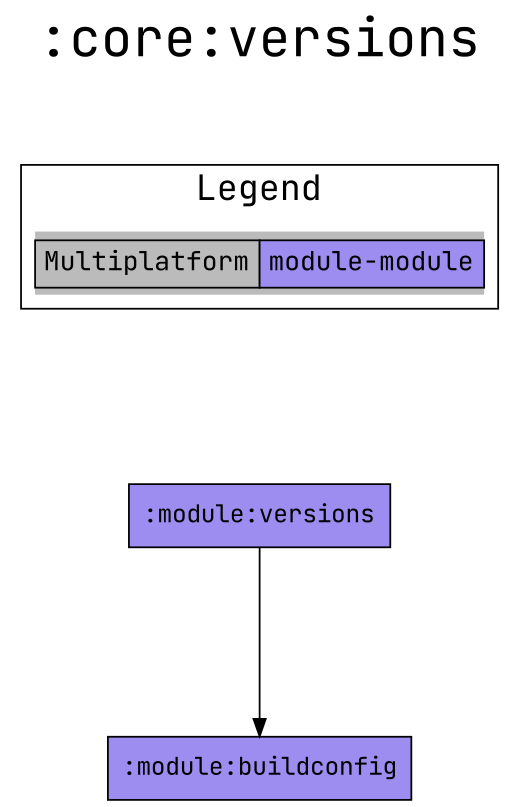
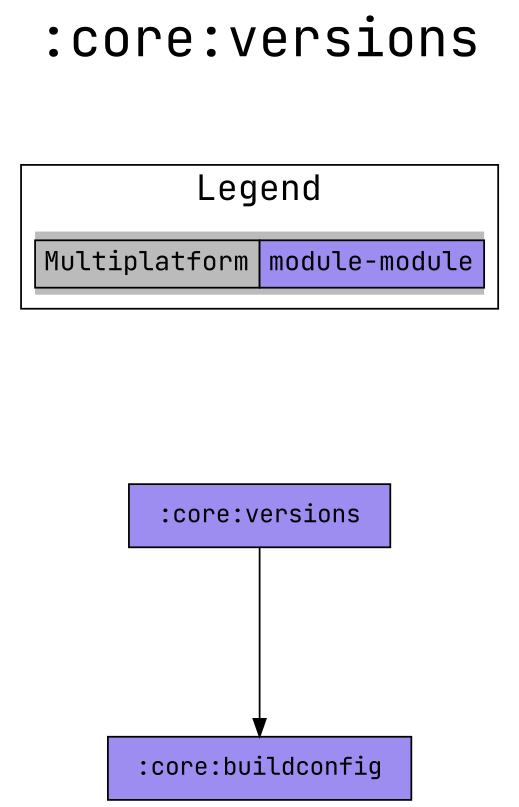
node ":module:versions": label ":module:versions" -> ":core:versions"
node ":module:buildconfig": label ":module:buildconfig" -> ":core:buildconfig"
